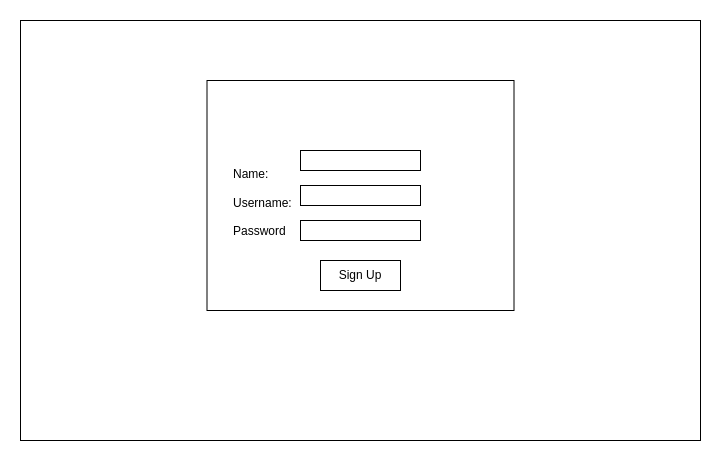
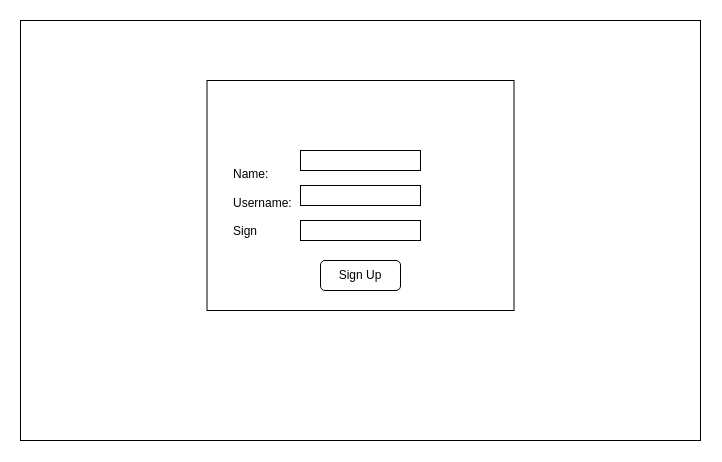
node "Name: Username: Password": label "Name: Username: Password" -> "Name: Username: Sign"
node "Sign Up": shape rectangle -> rounded rectangle
